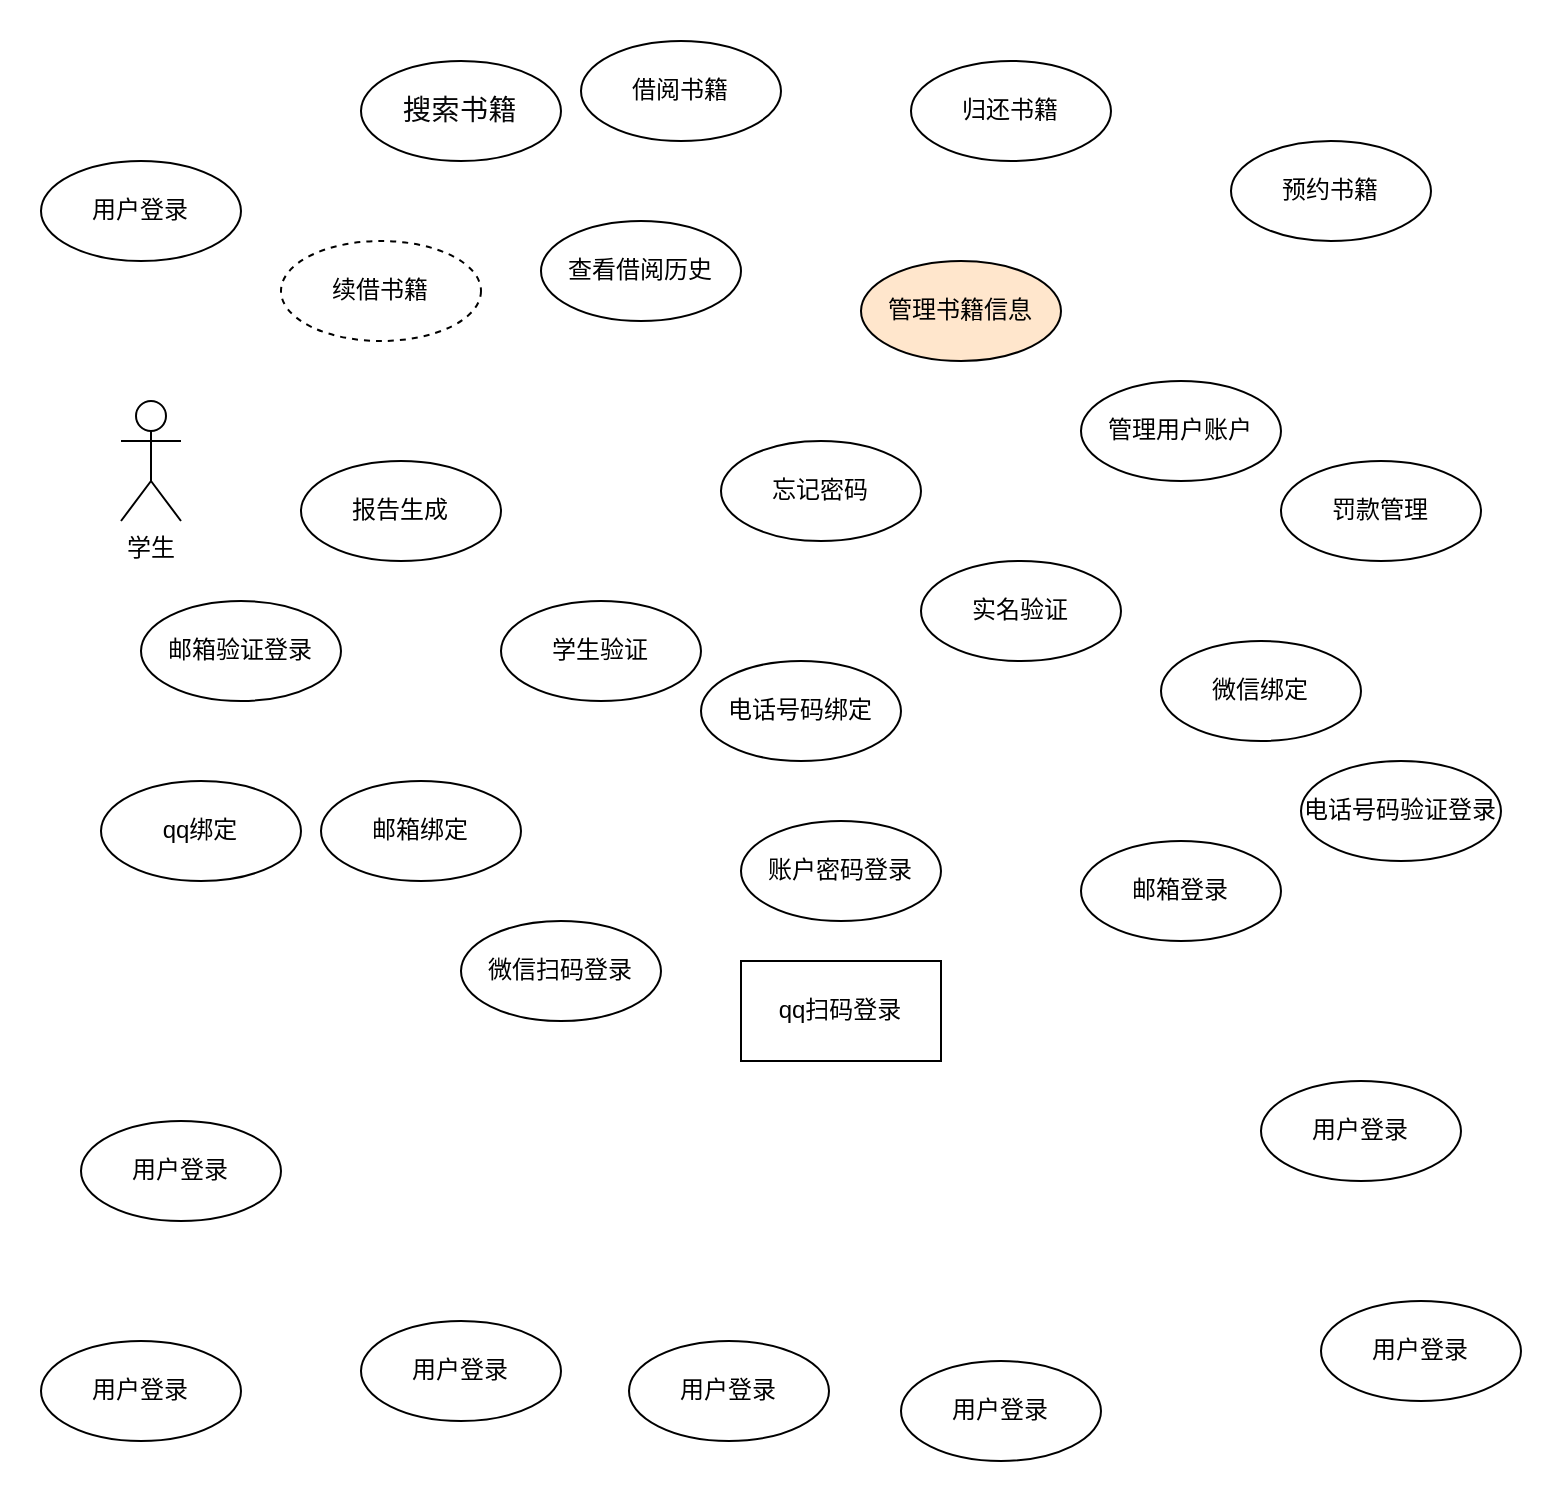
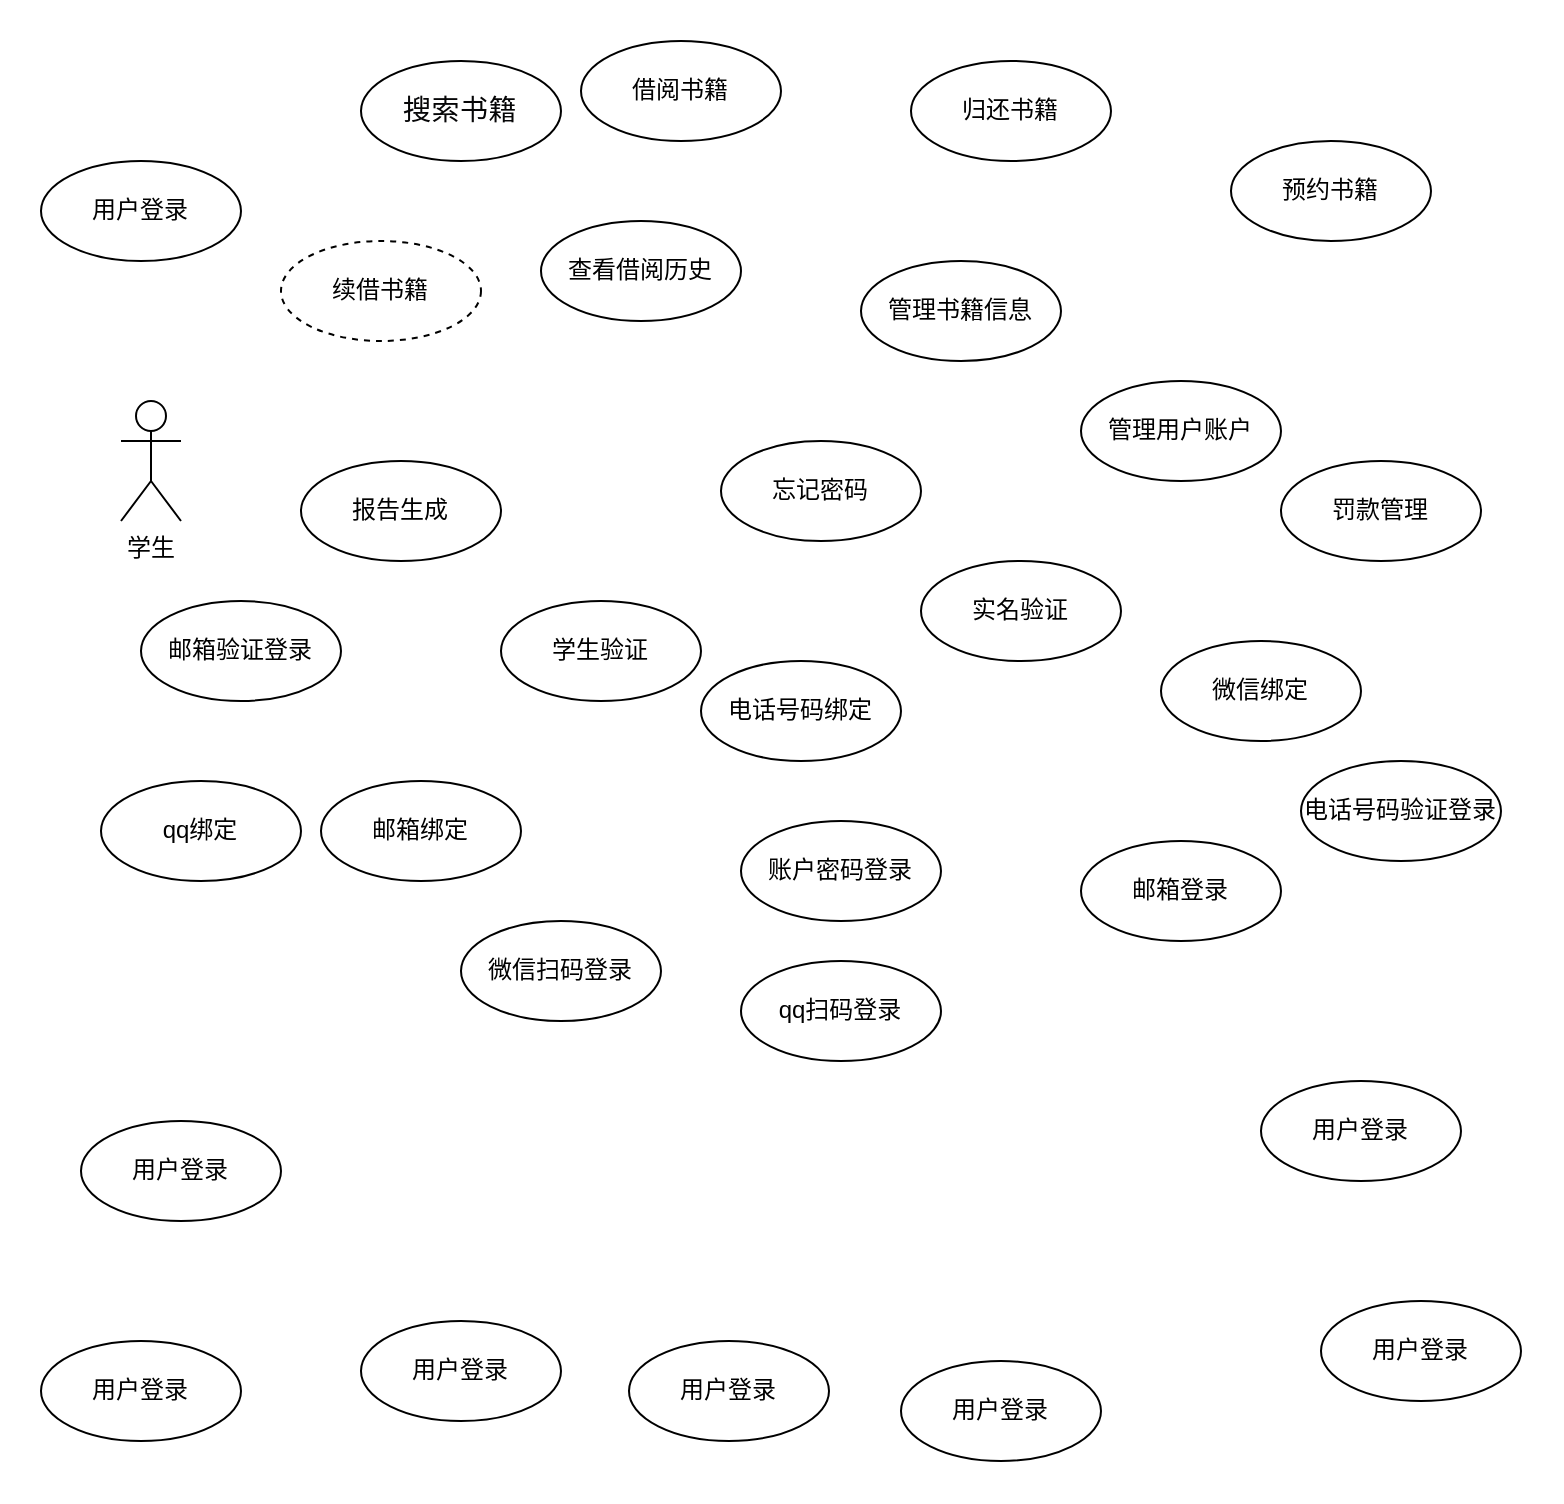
node "管理书籍信息": fillcolor #ffe6cc -> #ffffff
node "qq扫码登录": shape rectangle -> ellipse
